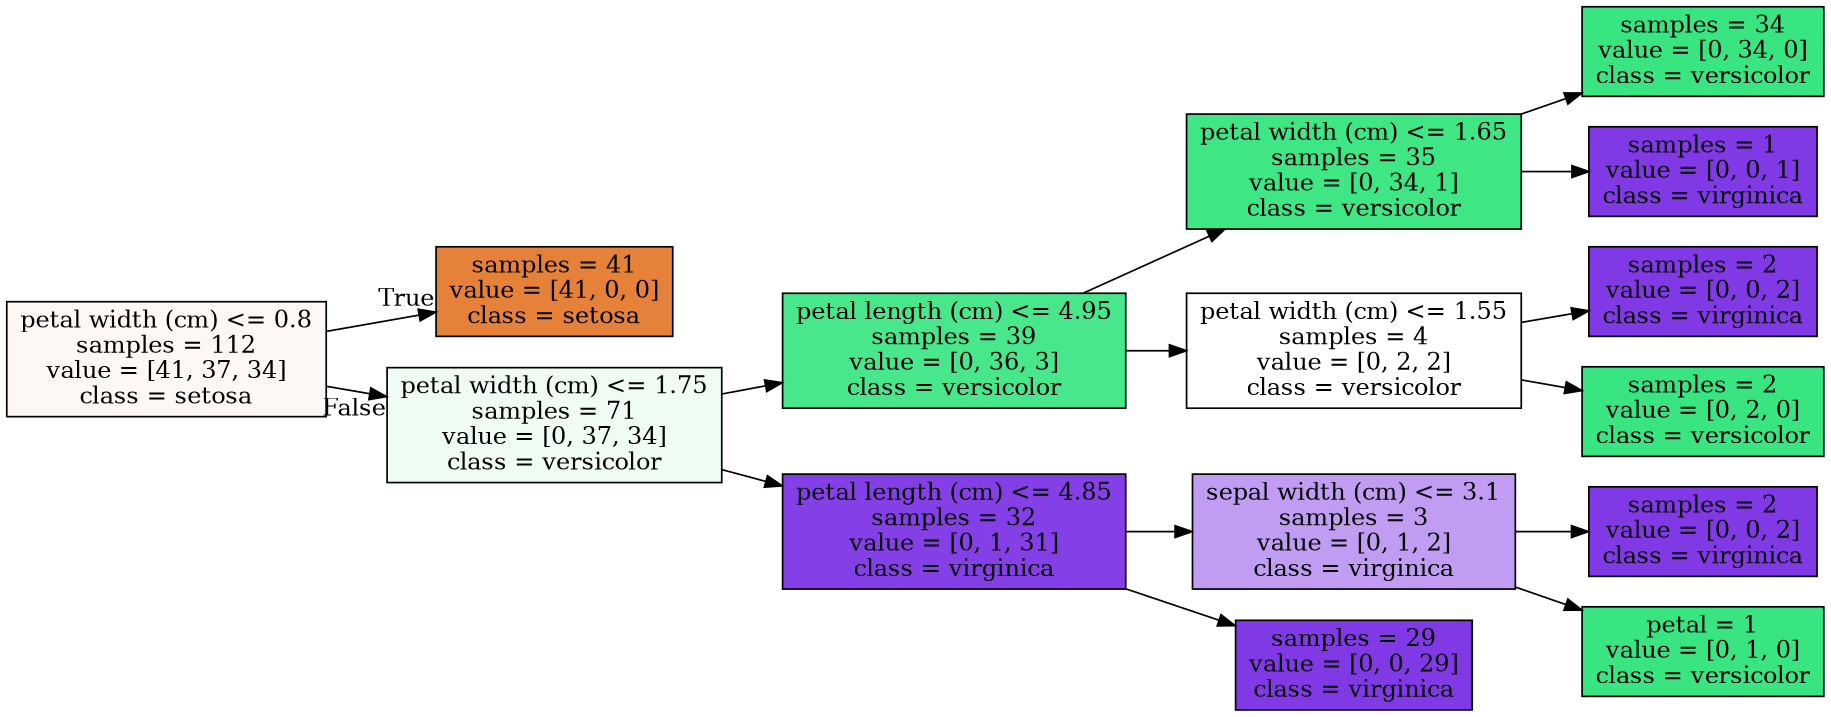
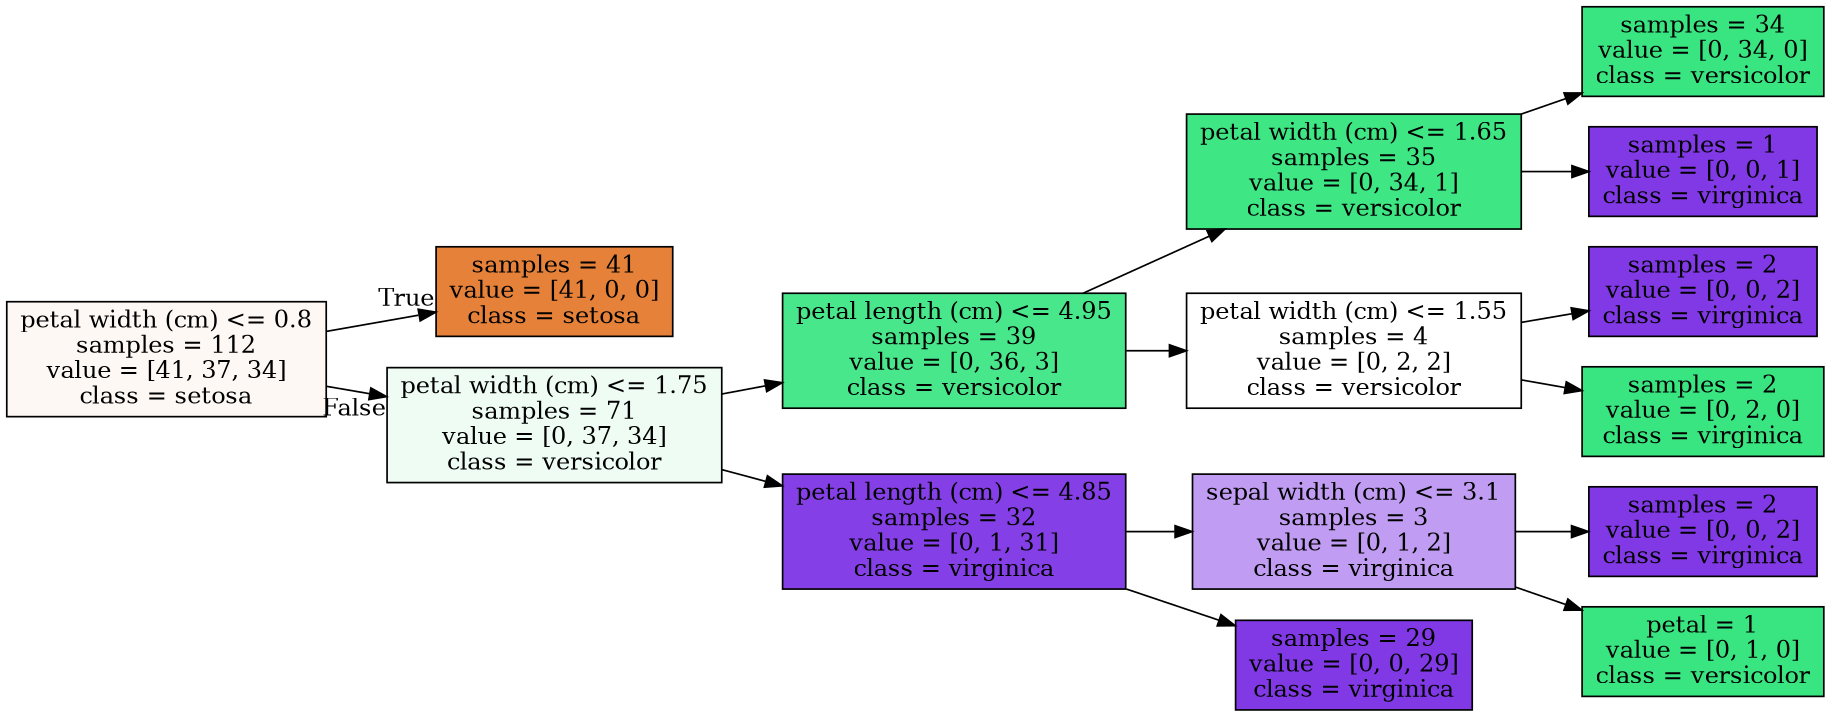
node "samples = 2 value = [0, 2, 0] class = versicolor": label "samples = 2 value = [0, 2, 0] class = versicolor" -> "samples = 2 value = [0, 2, 0] class = virginica"
